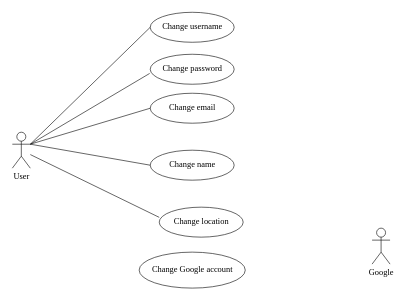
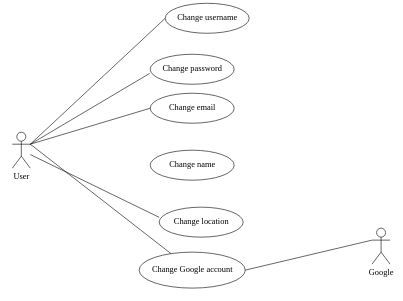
node "Change username": moved (192, 27) -> (207, 18)
edge "User" -- "Change name": now "User" -- "Change Google account"
edge "Google" -- "Change Google account": added
